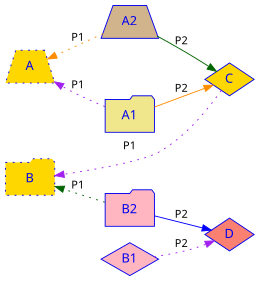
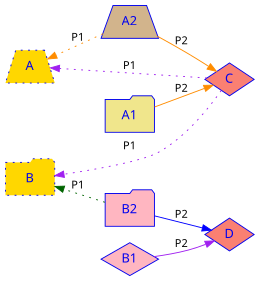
edge "A2" -> "C": color darkgreen -> darkorange
node "C": fillcolor gold -> salmon
edge "A1" -> "A": now "C" -> "A"
edge "B1" -> "D": style dotted -> solid
